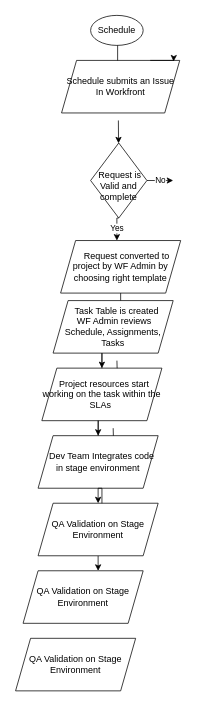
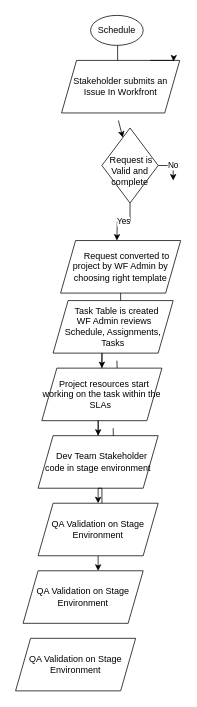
node "Schedule submits an Issue In Workfront": label "Schedule submits an Issue In Workfront" -> "Stakeholder submits an Issue In Workfront"
node "Request is Valid and complete": moved (119, 180) -> (130, 165)
node "Dev Team Integrates code in stage environment": label "Dev Team Integrates code in stage environment" -> "Dev Team Stakeholder code in stage environment"
